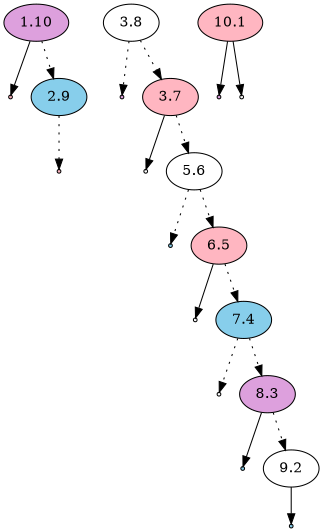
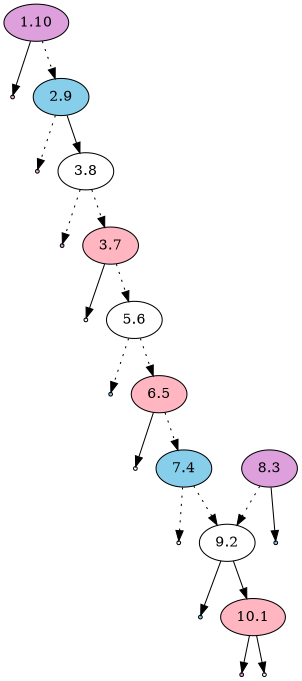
edge "2.9" -> "3.8": added
edge "7.4" -> "8.3": now "7.4" -> "9.2"
edge "9.2" -> "10.1": added
